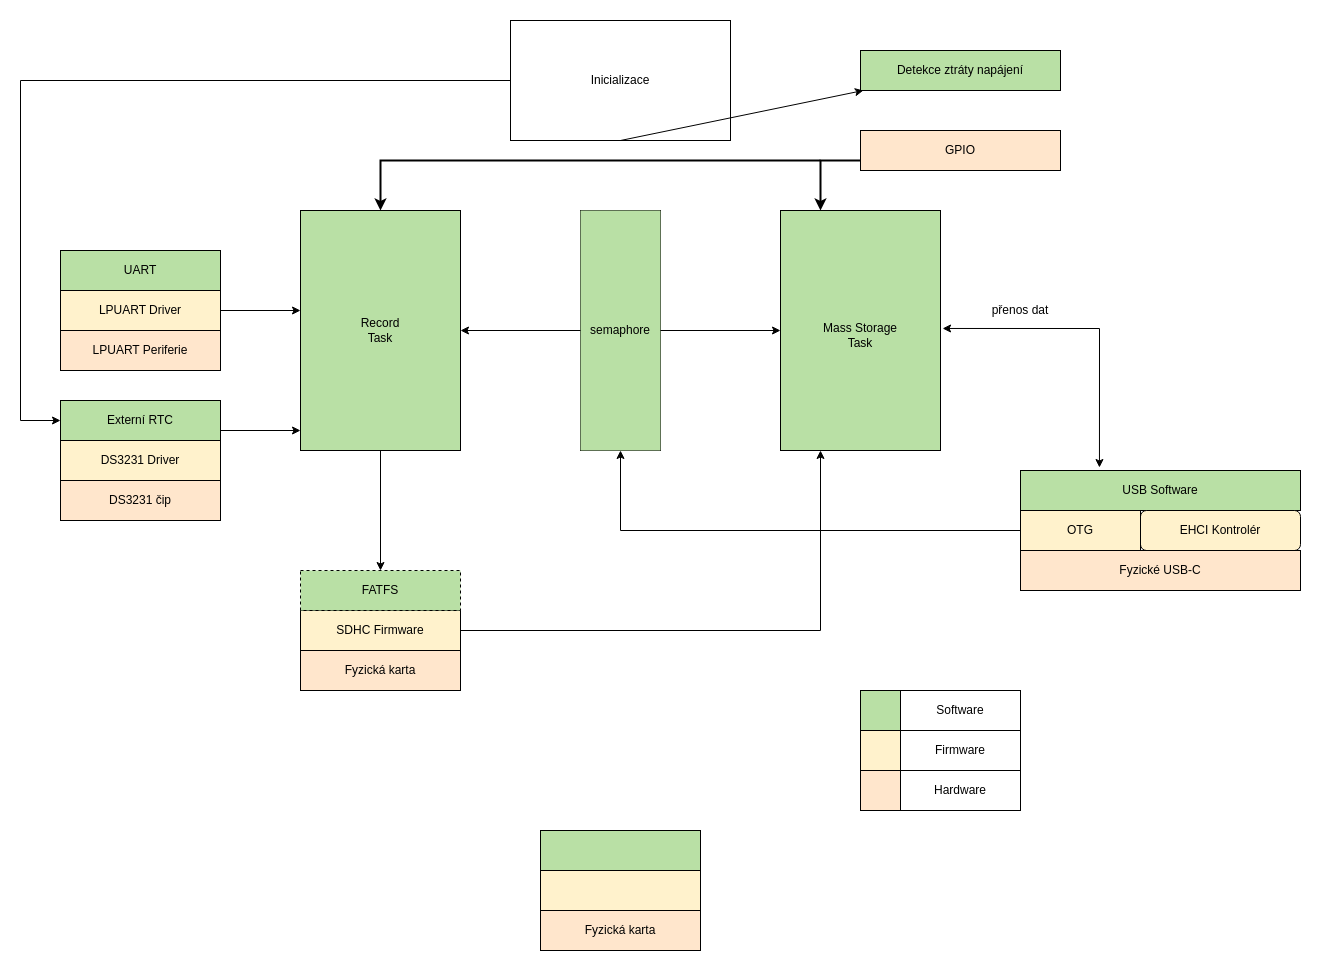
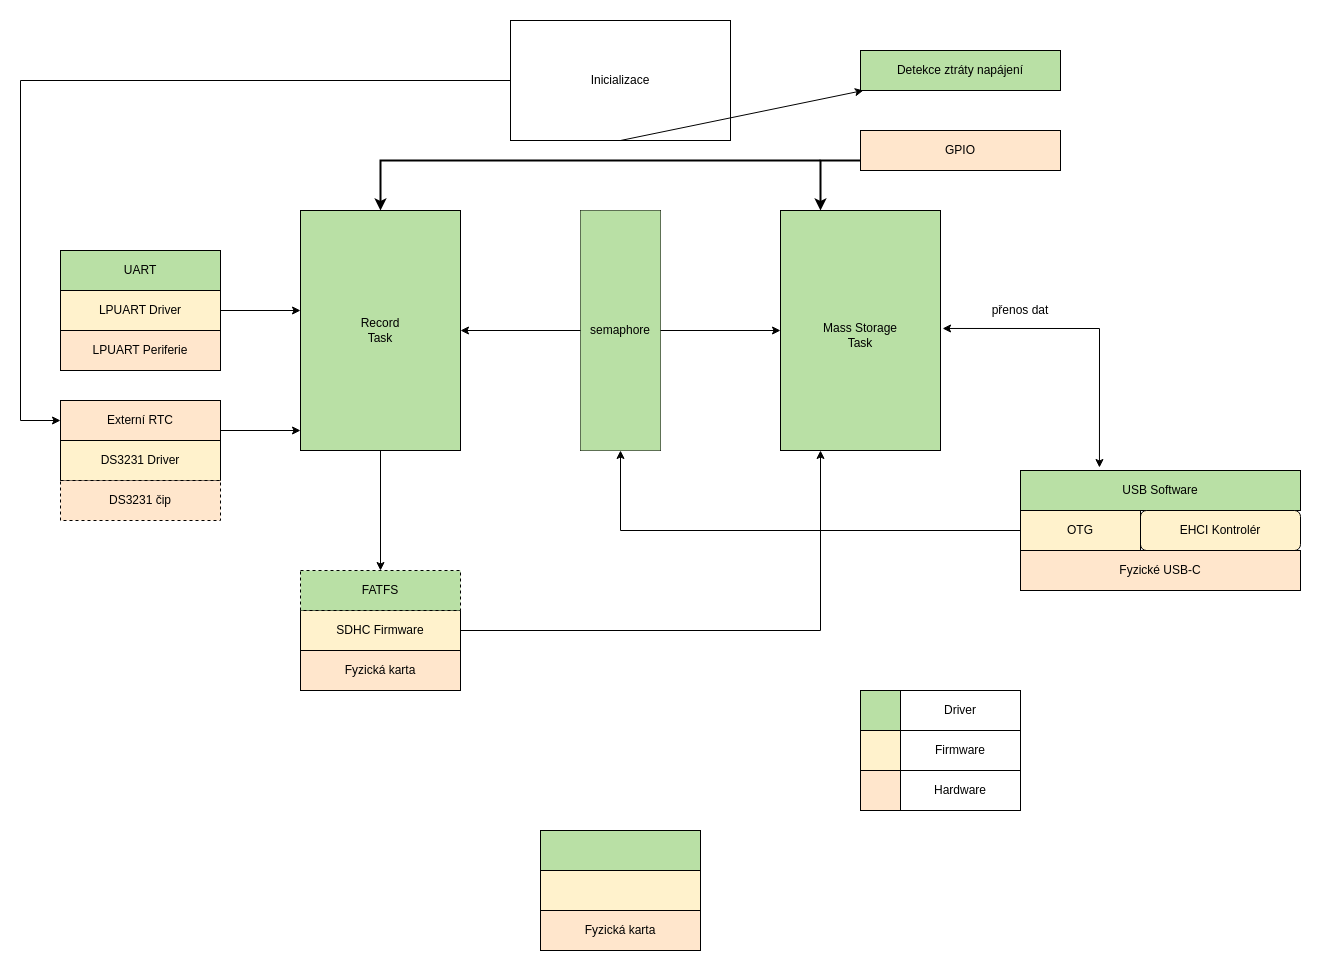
node "Externí RTC": fillcolor #b9e0a5 -> #ffe6cc
node "DS3231 čip": style solid -> dashed
node "Software": label "Software" -> "Driver"
